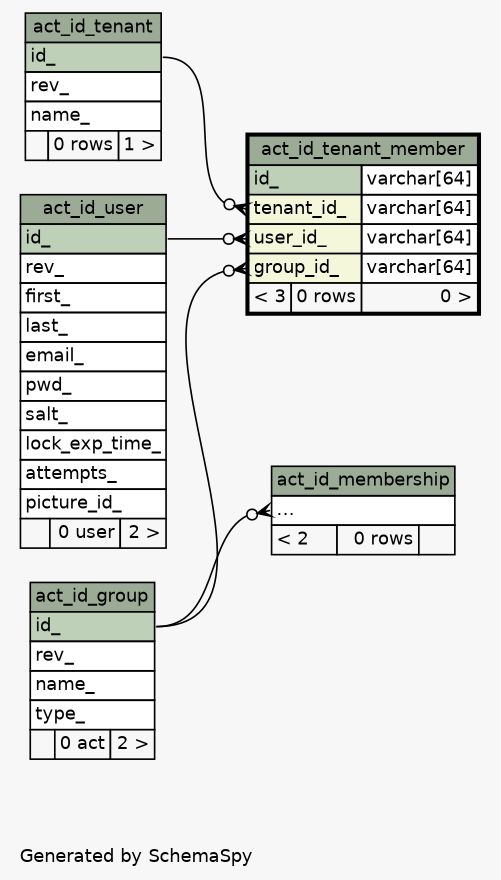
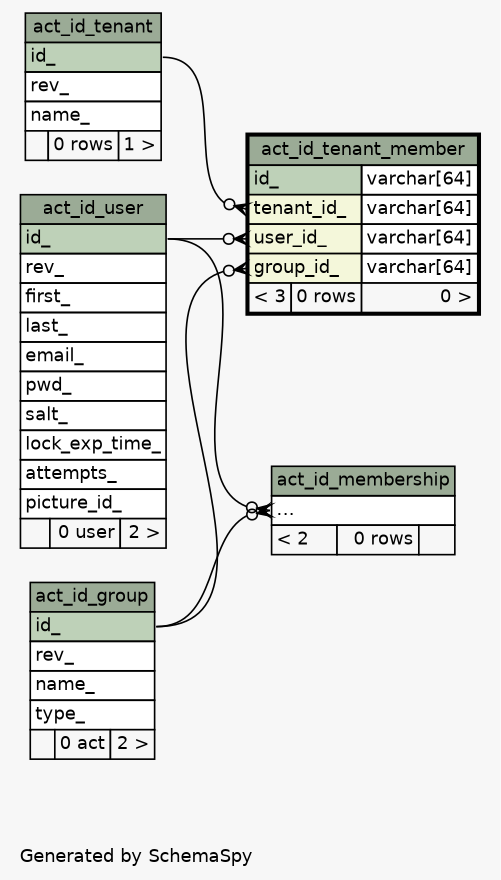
edge "act_id_user" -> "act_id_membership": added
